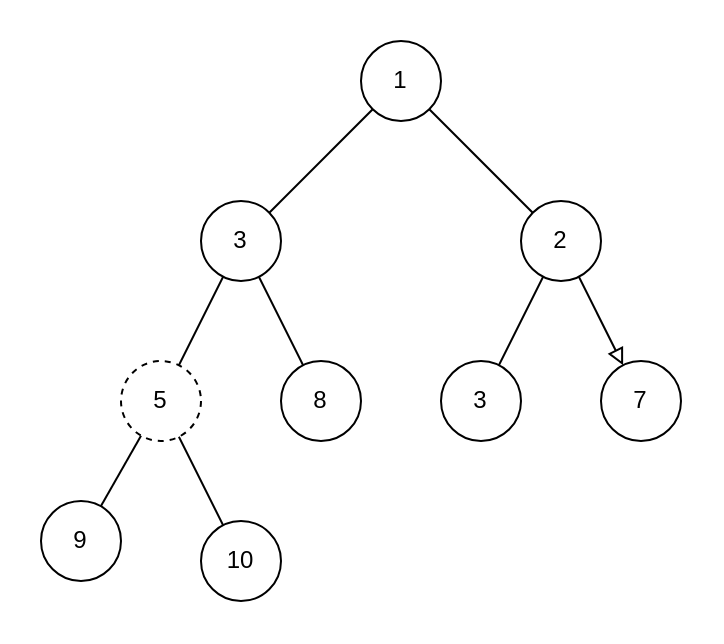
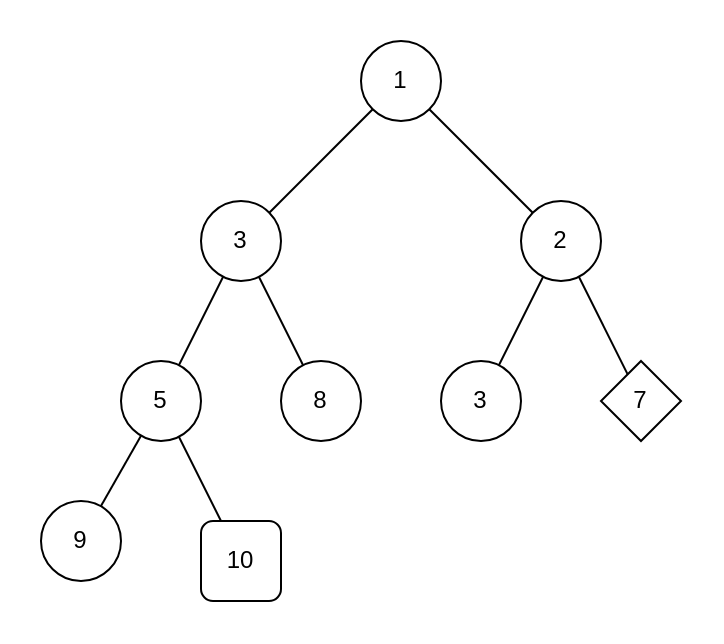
edge "2" -> "7": arrowhead block -> none
node "5": style dashed -> solid
node "7": shape ellipse -> diamond
node "10": shape ellipse -> rounded rectangle
